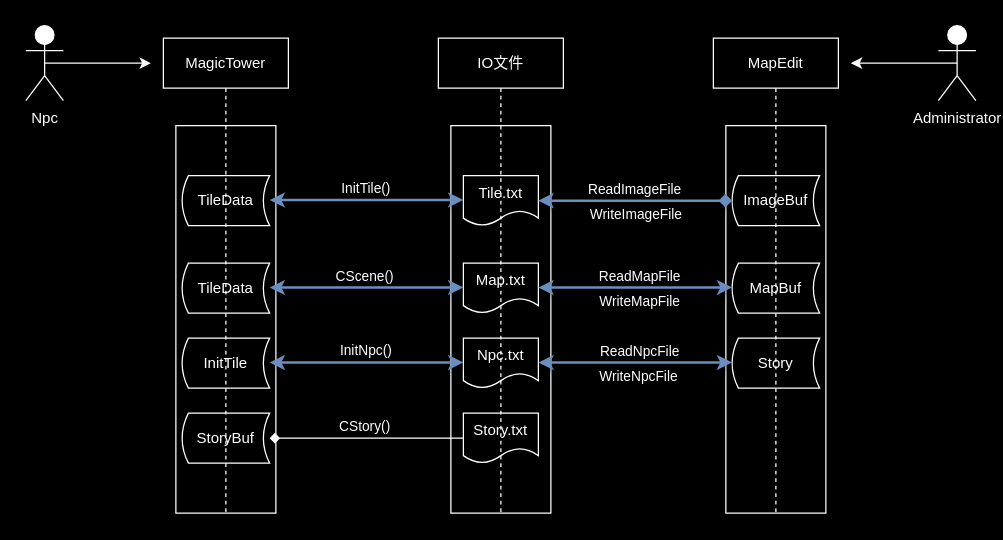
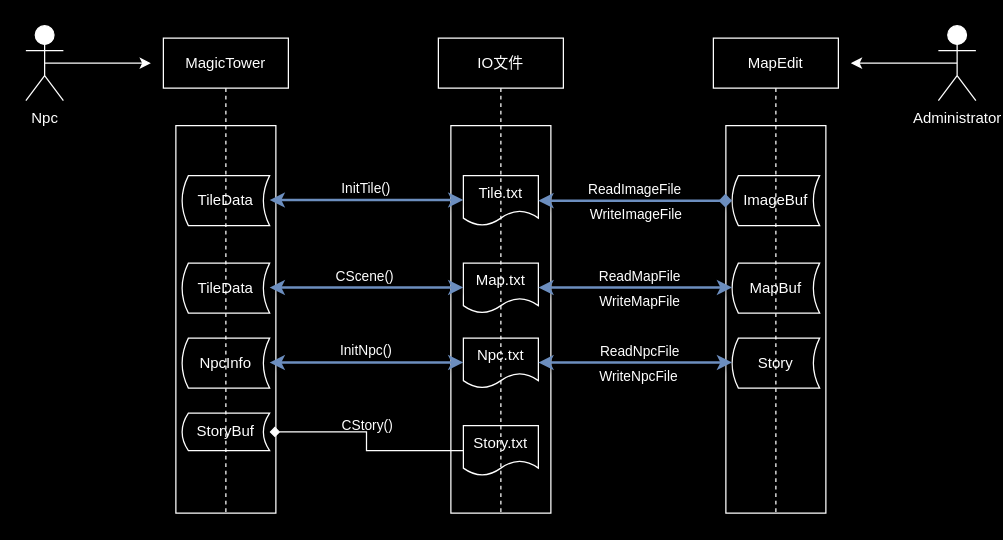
node "InitTile": label "InitTile" -> "NpcInfo"
node "StoryBuf": size 88x50 -> 88x38
node "Story.txt": moved (501, 438) -> (501, 451)
